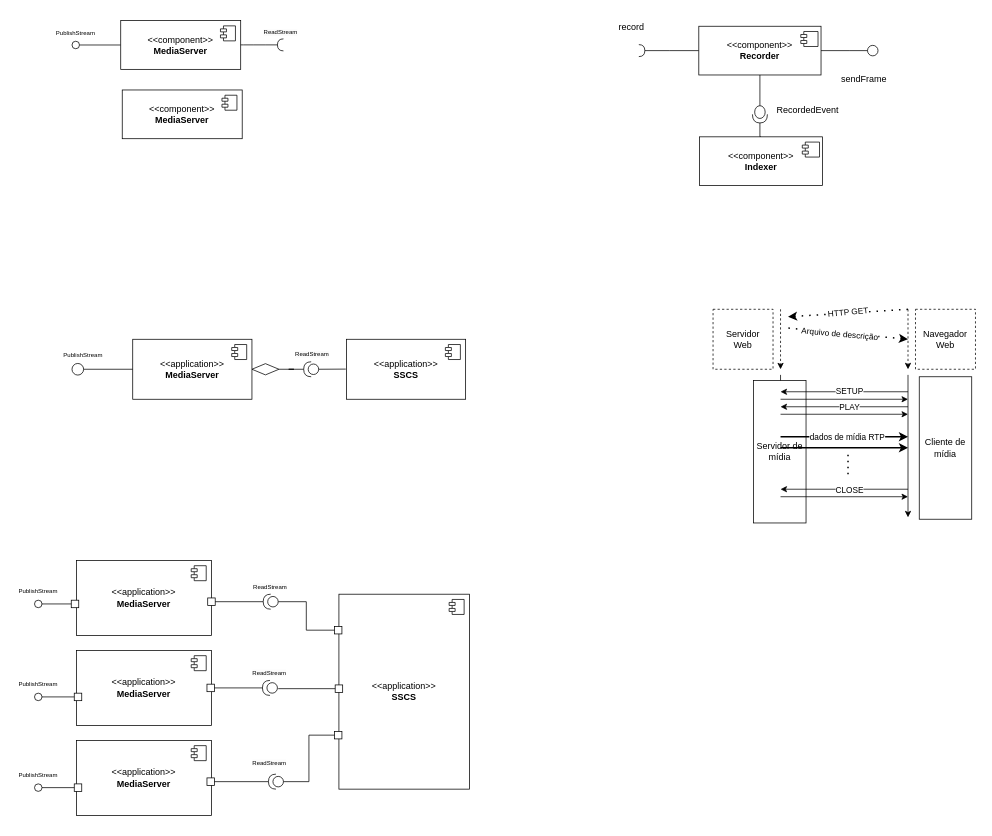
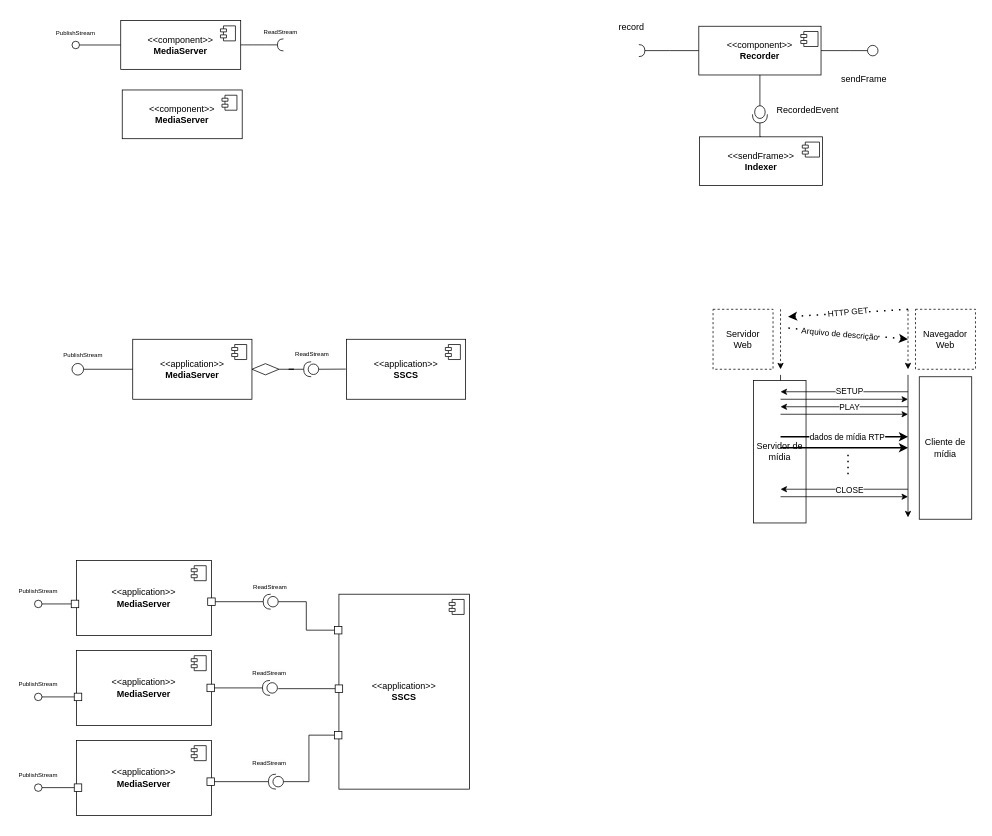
node "<<component>> Indexer": label "<<component>> Indexer" -> "<<sendFrame>> Indexer"
